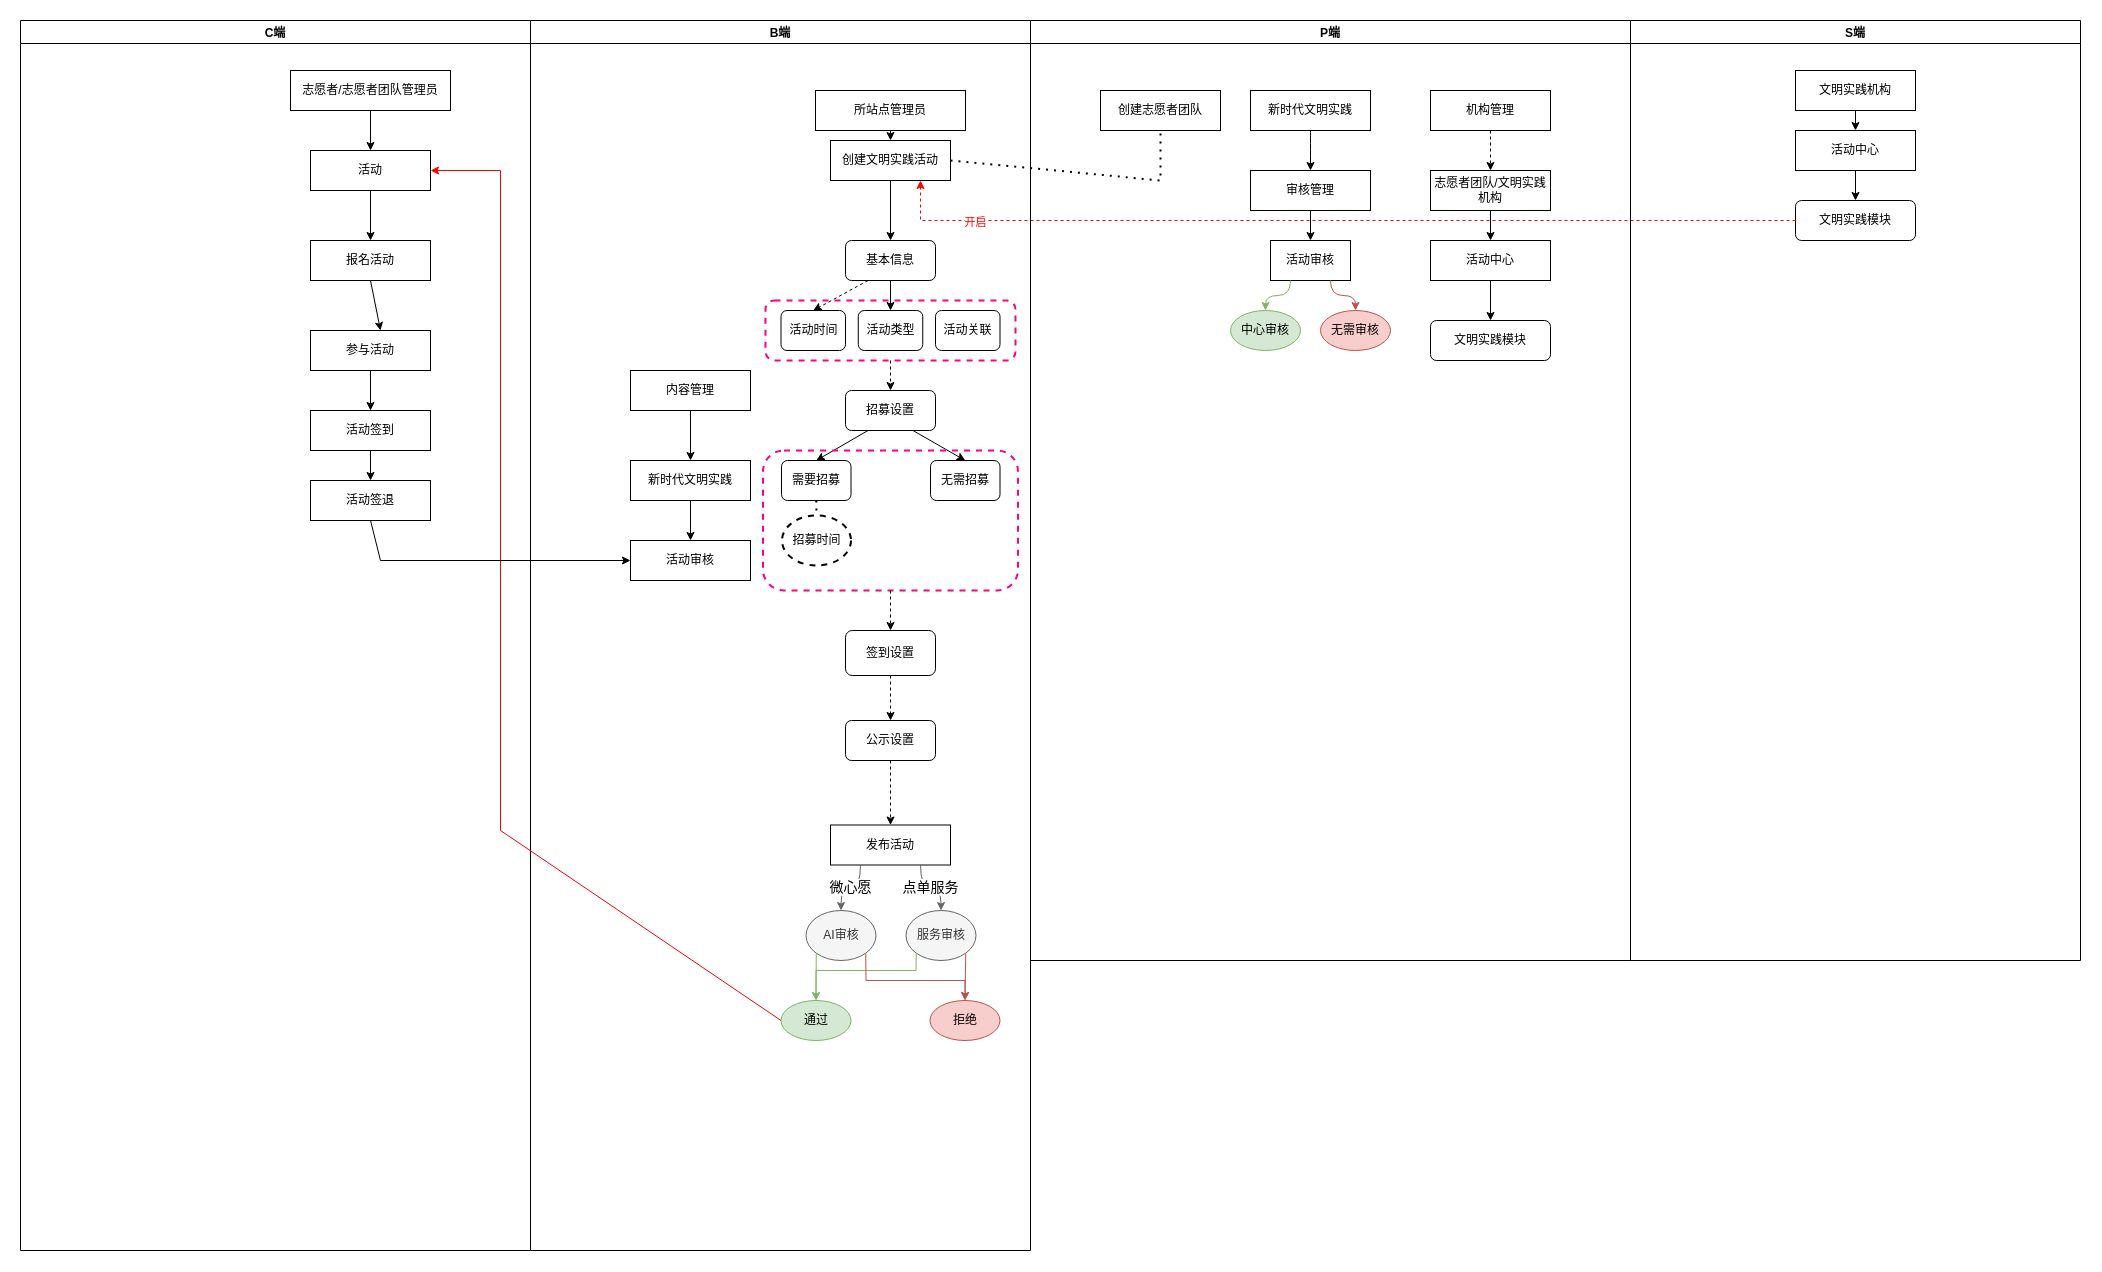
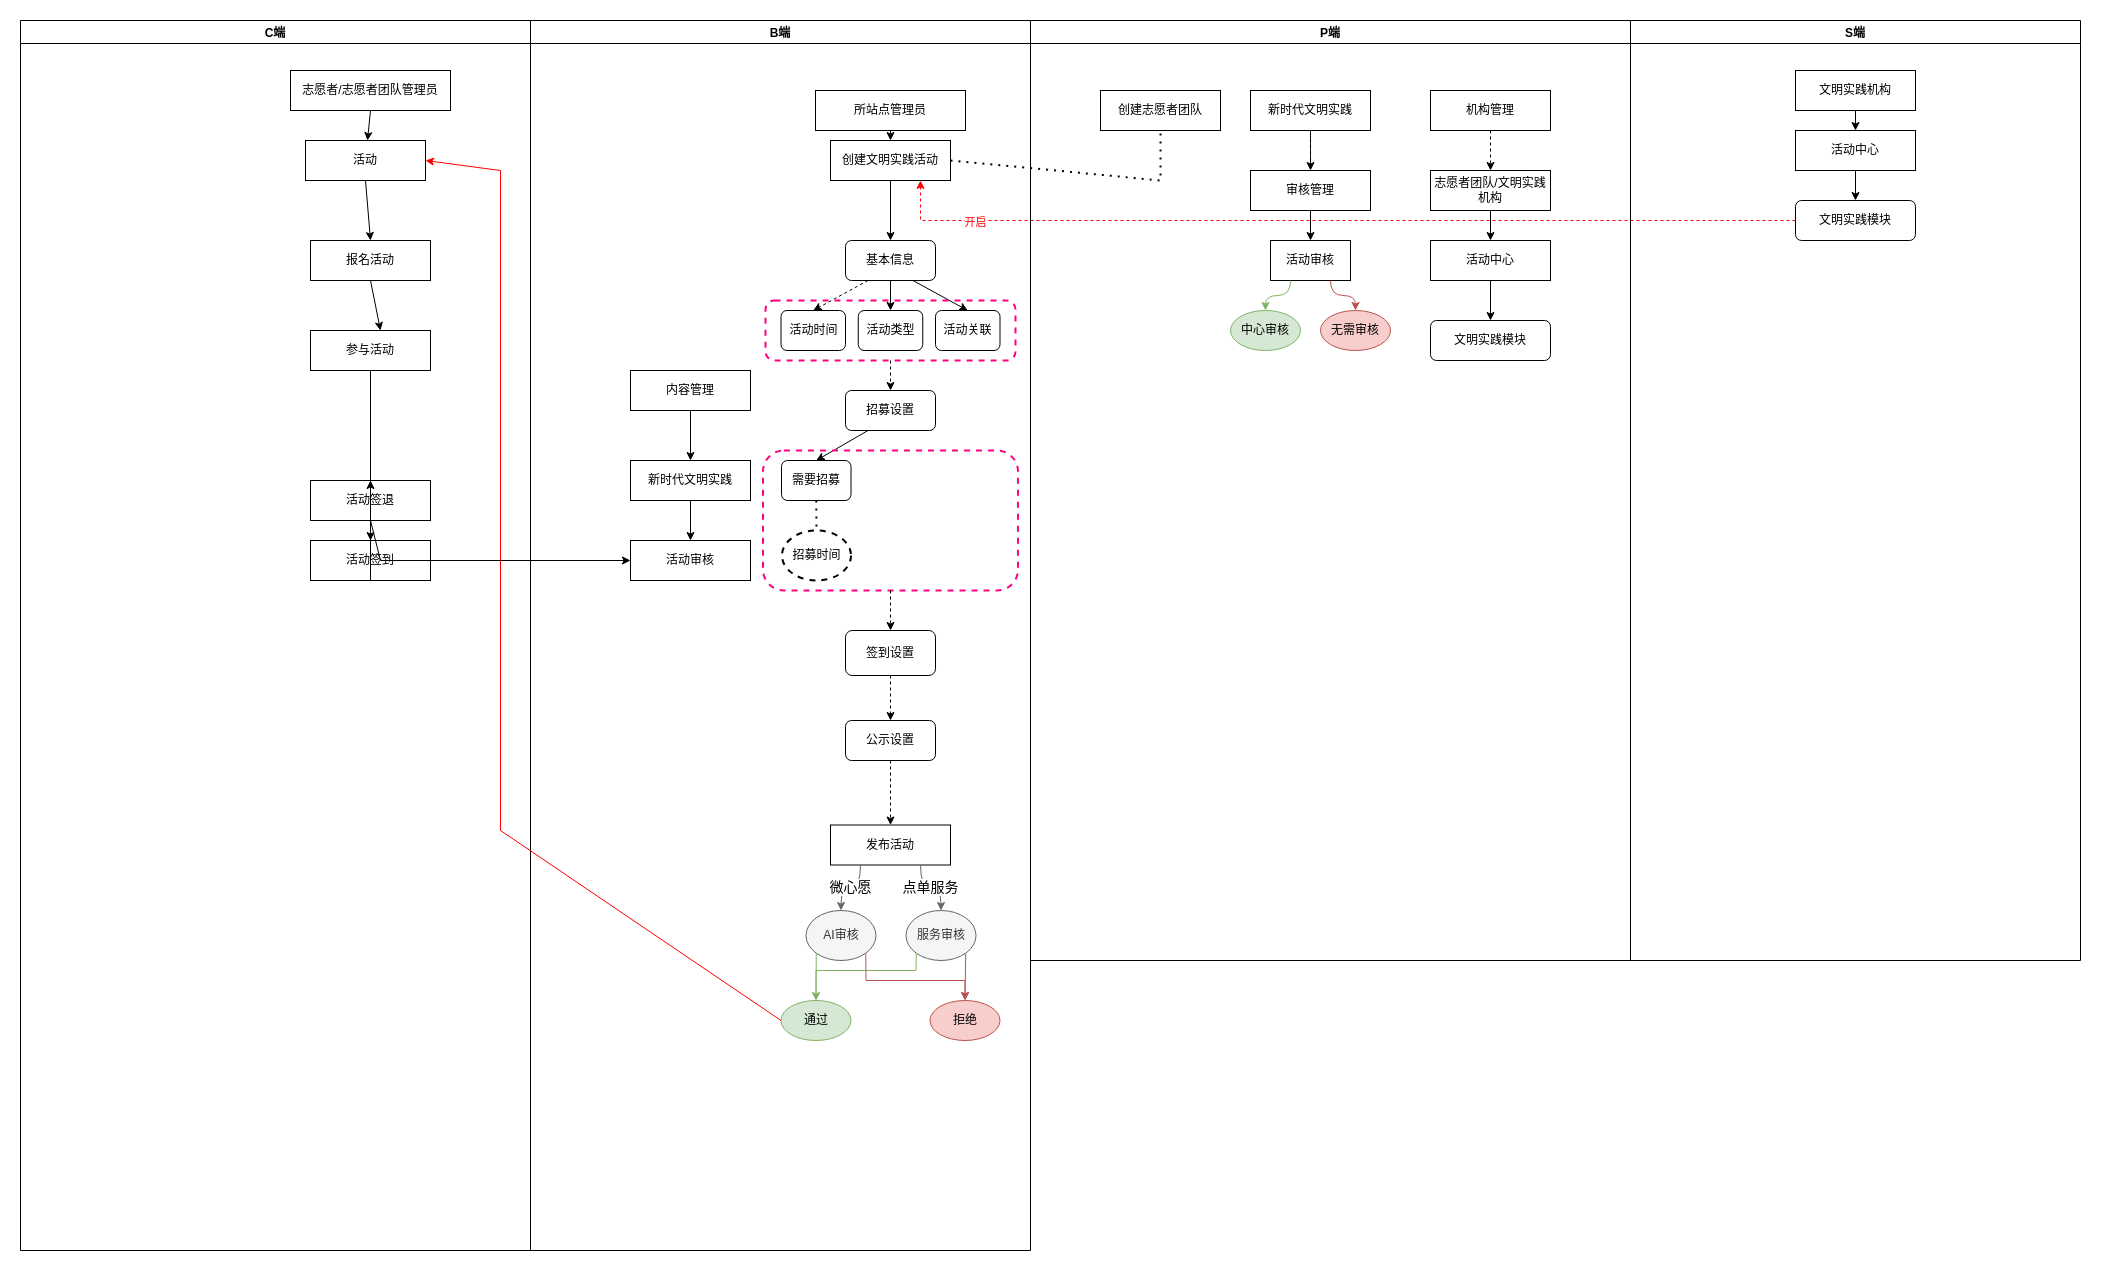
node "活动": moved (371, 171) -> (366, 161)
edge "基本信息" -> "活动关联": added
node "活动签到": moved (371, 431) -> (371, 561)
edge "招募设置" -> "无需招募": removed
node "无需招募": removed
node "招募时间": moved (817, 541) -> (817, 556)
